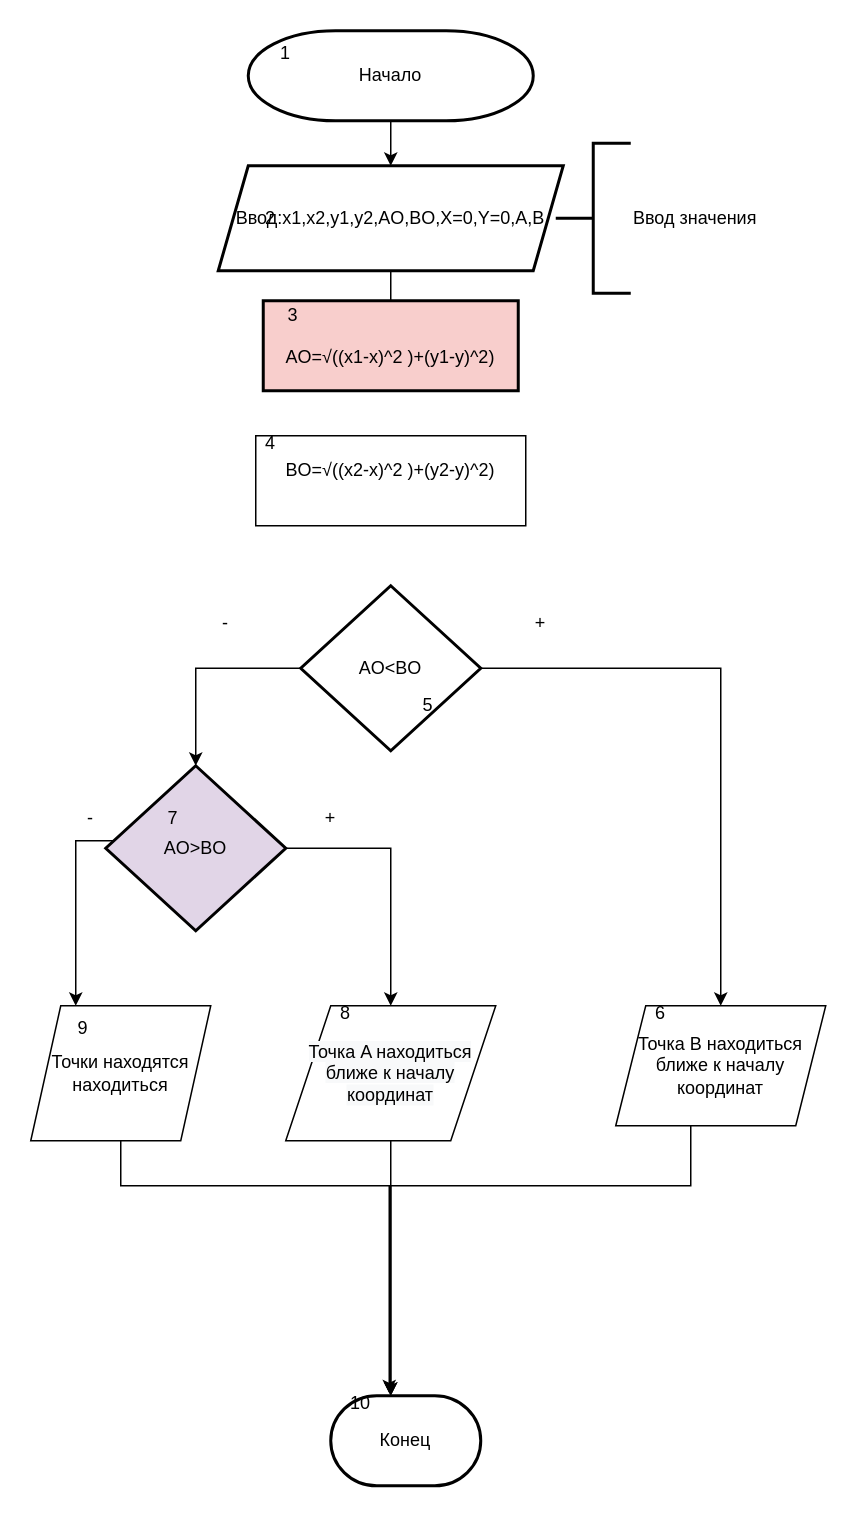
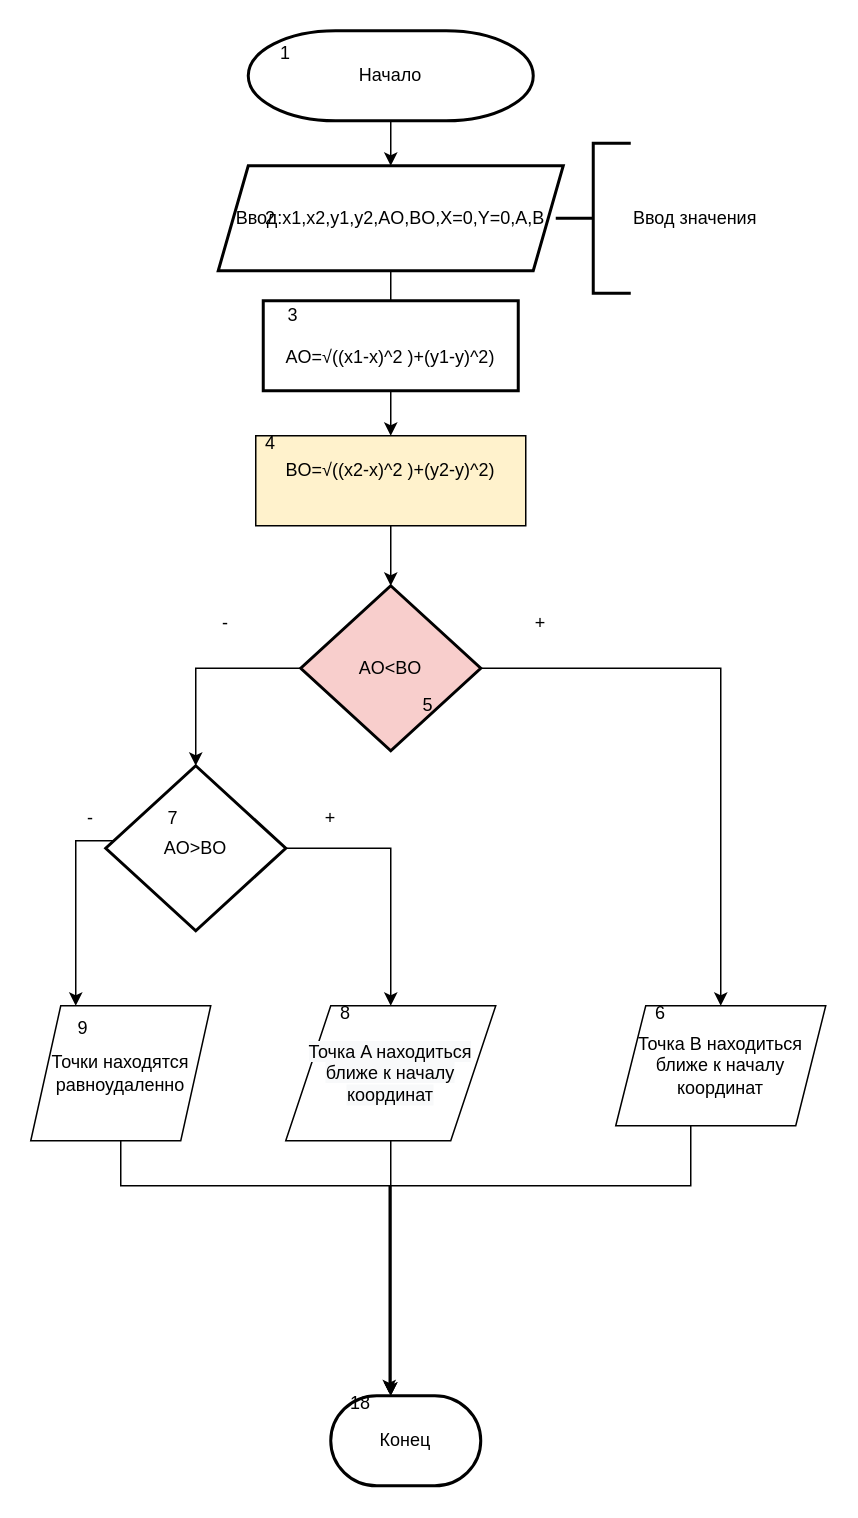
node "AO=√((x1-x)^2 )+(y1-y)^2)": fillcolor #f8cecc -> #ffffff
edge "AO=√((x1-x)^2 )+(y1-y)^2)" -> "BO=√((x2-x)^2 )+(y2-y)^2)": added
node "BO=√((x2-x)^2 )+(y2-y)^2)": fillcolor #ffffff -> #fff2cc
edge "BO=√((x2-x)^2 )+(y2-y)^2)" -> "AO<BO": added
node "AO<BO": fillcolor #ffffff -> #f8cecc
node "AO>BO": fillcolor #e1d5e7 -> #ffffff
node "Точки находятся находиться": label "Точки находятся находиться" -> "Точки находятся равноудаленно"
node "10": label "10" -> "18"
